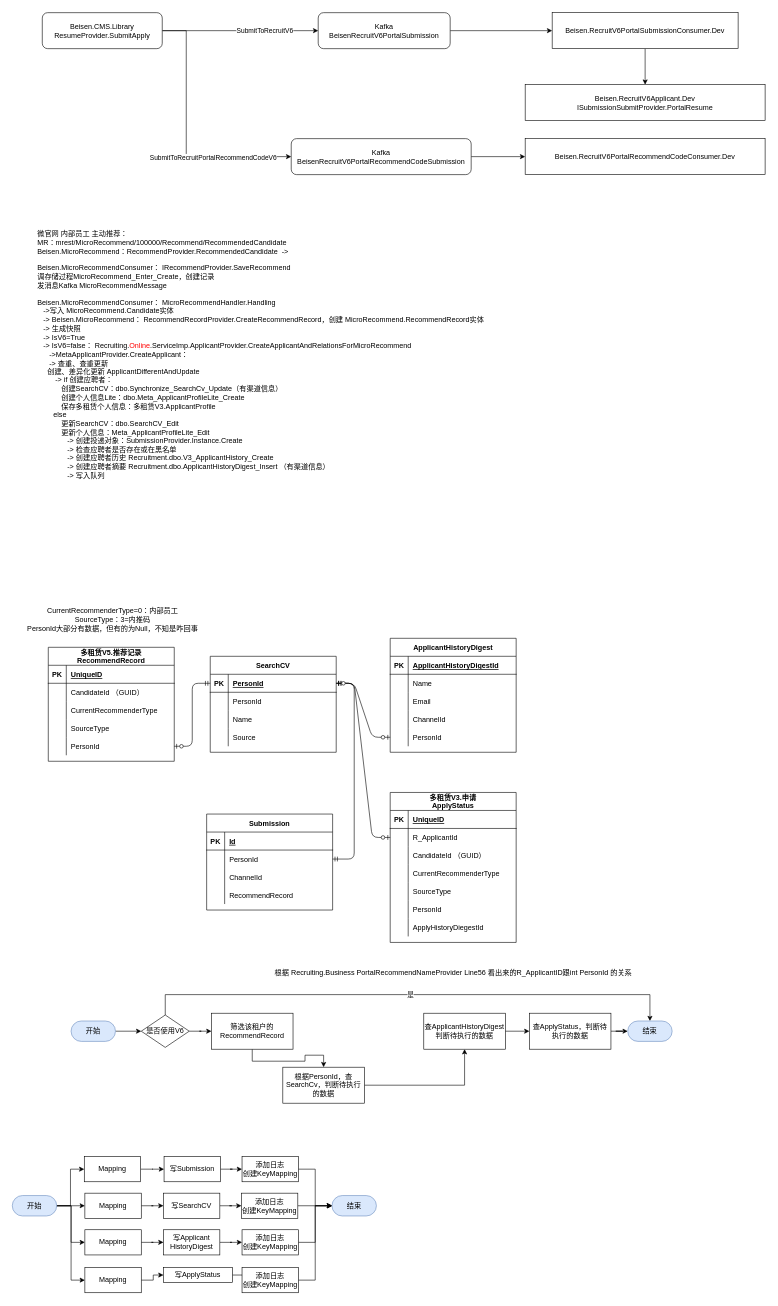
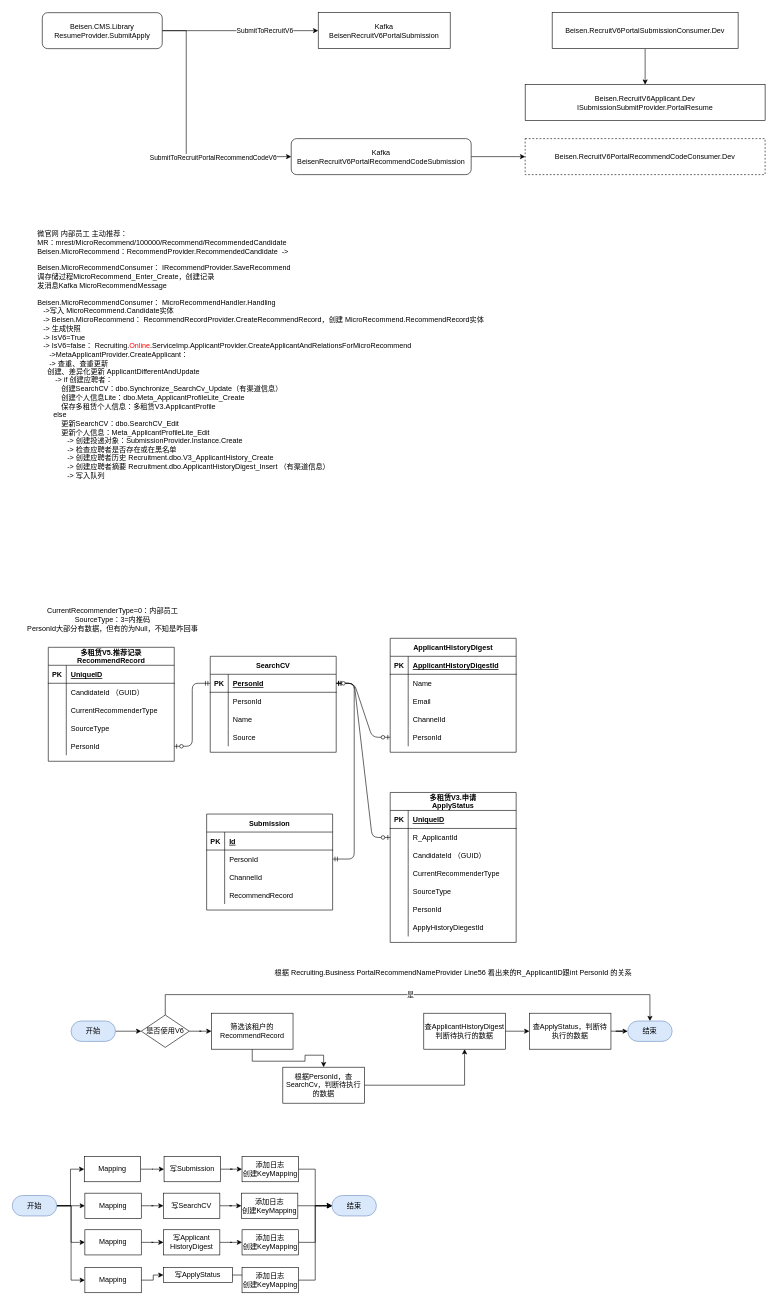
node "Kafka BeisenRecruitV6PortalSubmission": shape rounded rectangle -> rectangle
edge "Kafka BeisenRecruitV6PortalSubmission" -> "Beisen.RecruitV6PortalSubmissionConsumer.Dev": removed
node "Beisen.RecruitV6PortalRecommendCodeConsumer.Dev": style solid -> dashed
